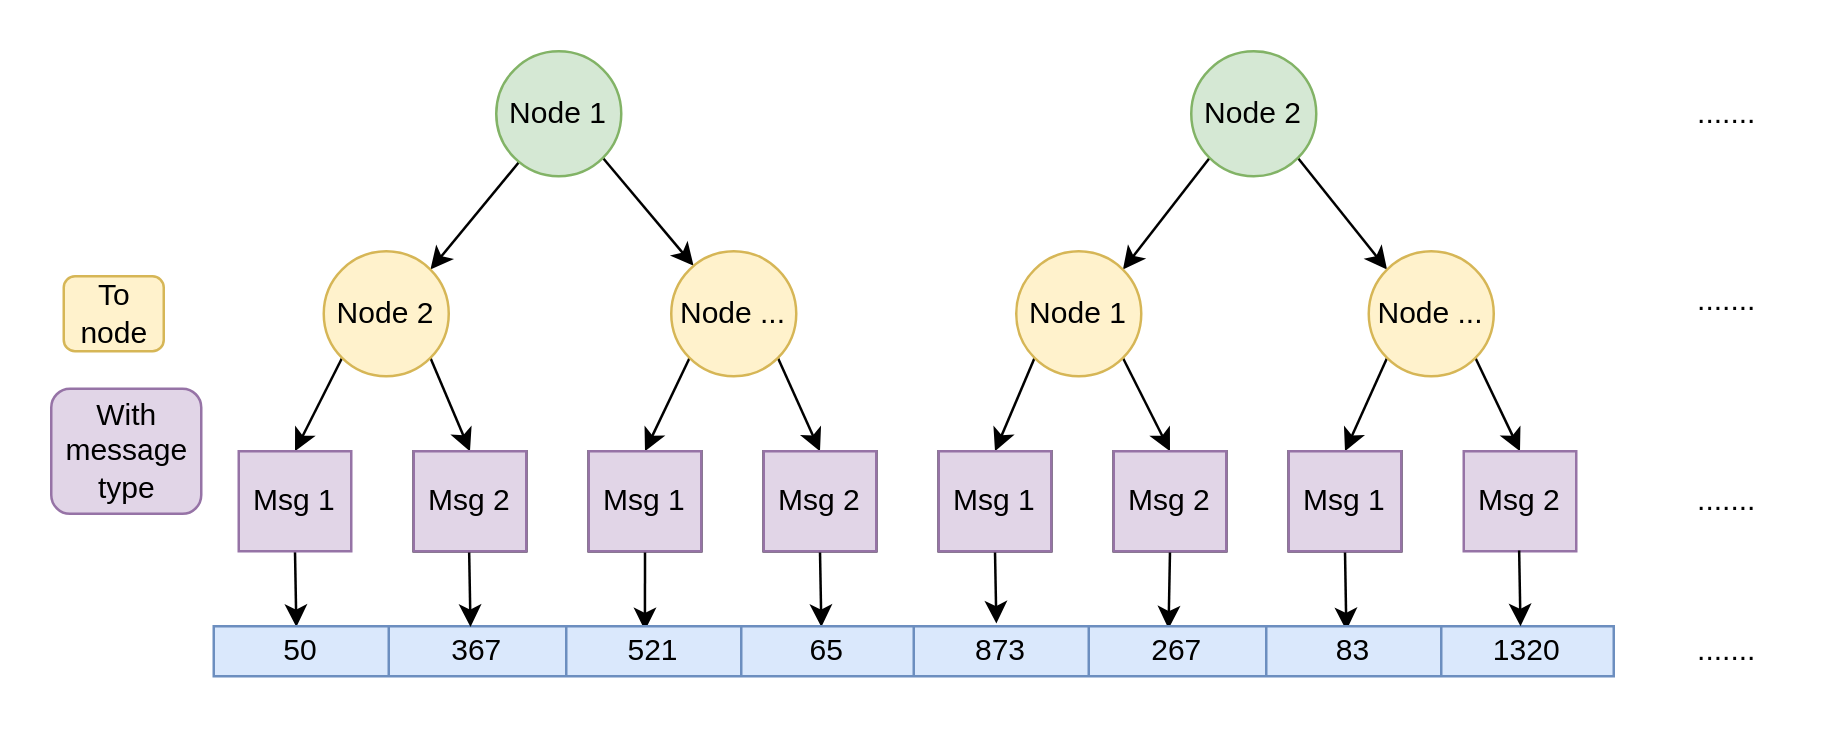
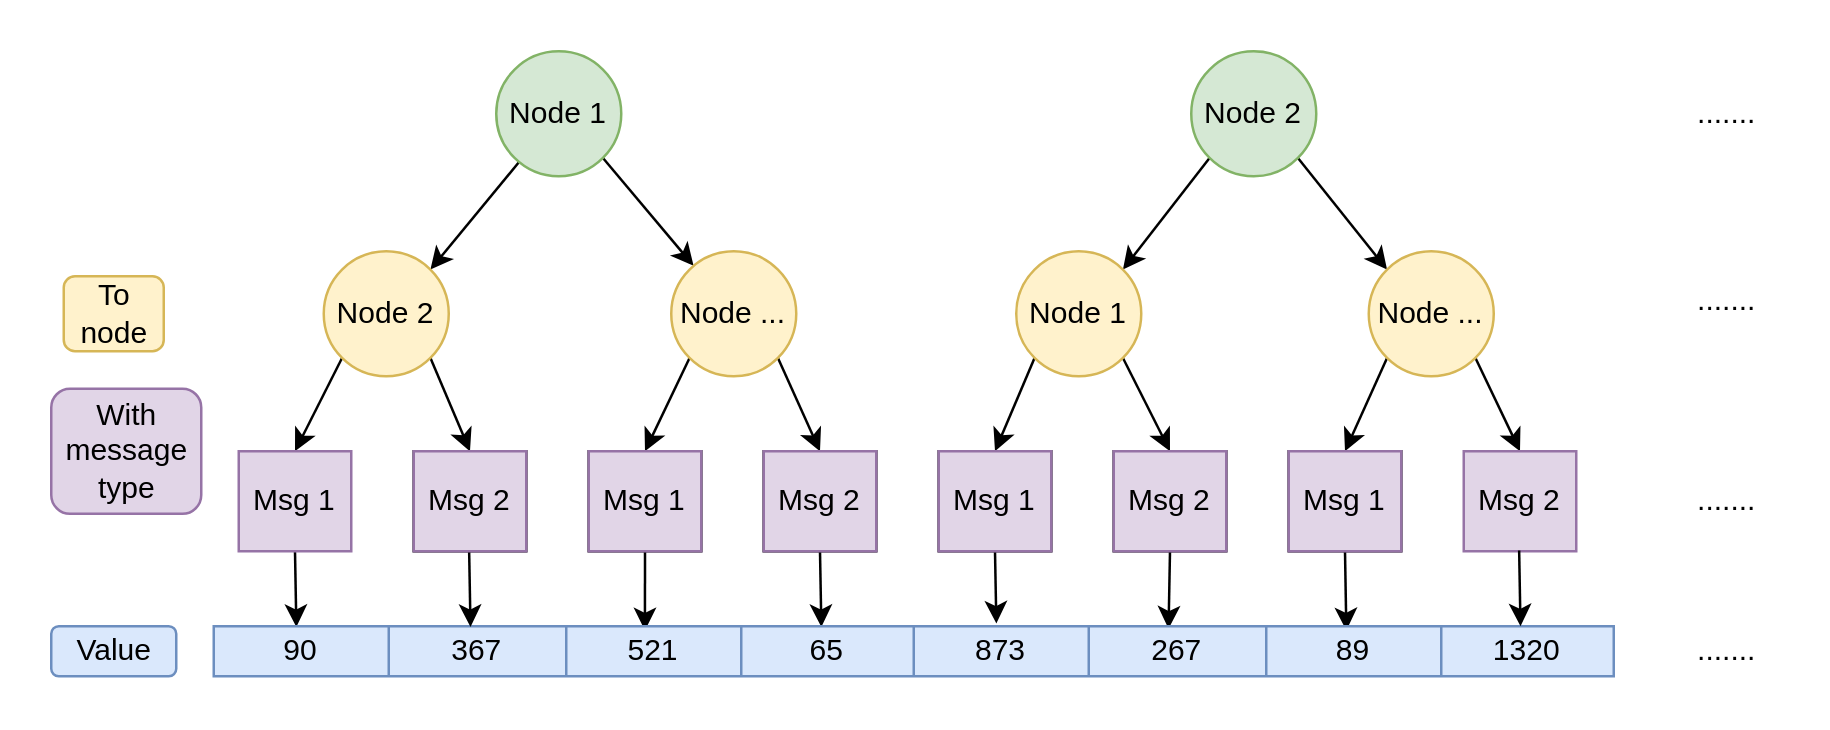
node "Value": added
node "50": label "50" -> "90"
node "83": label "83" -> "89"
